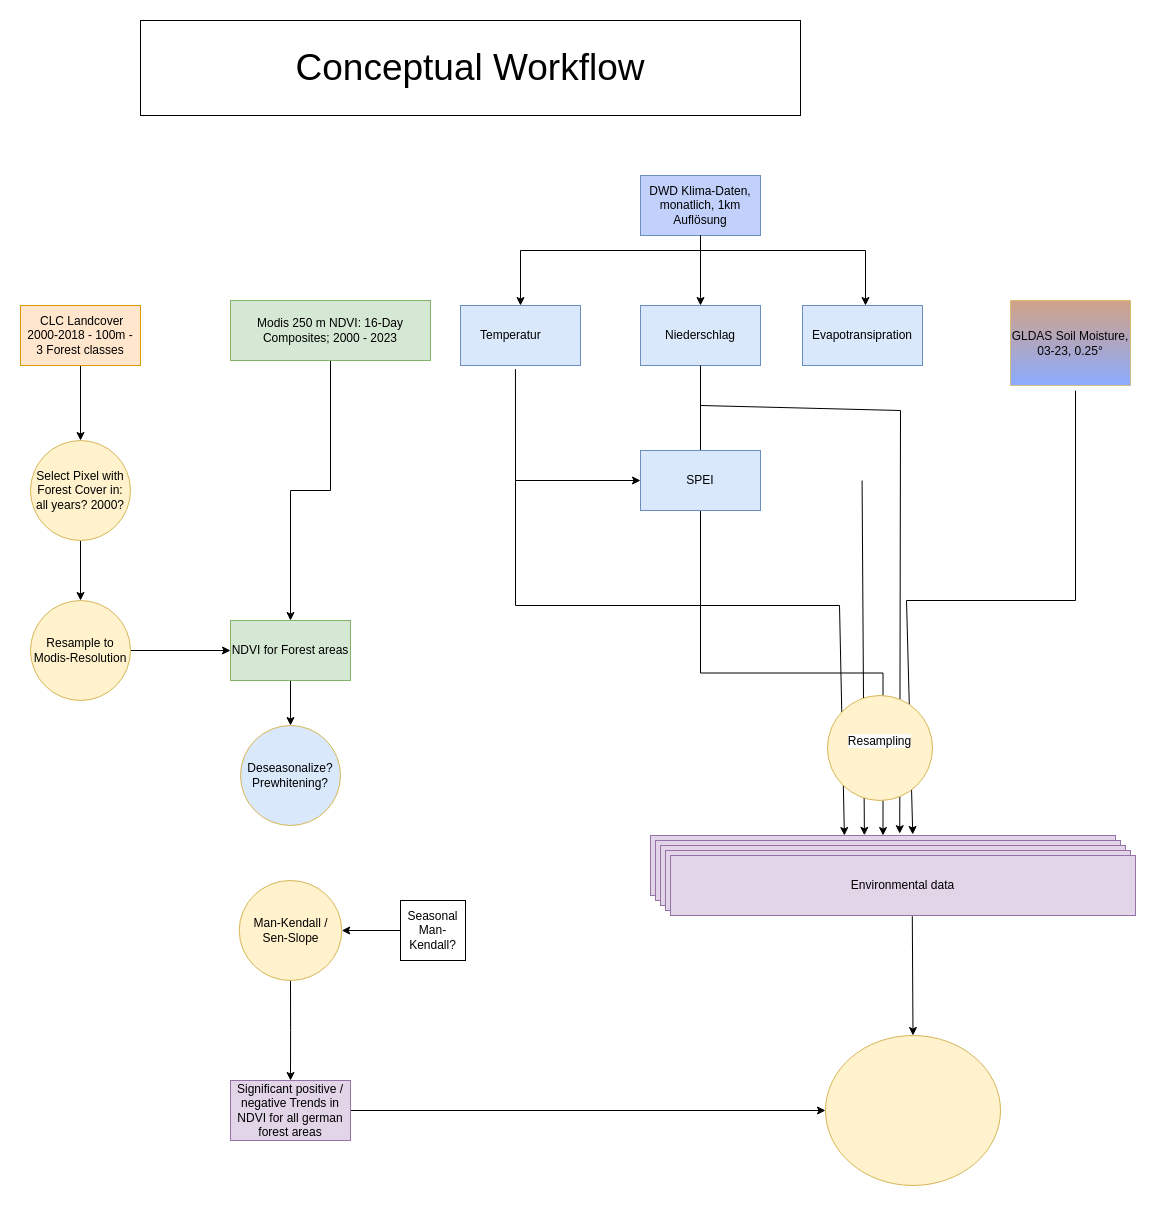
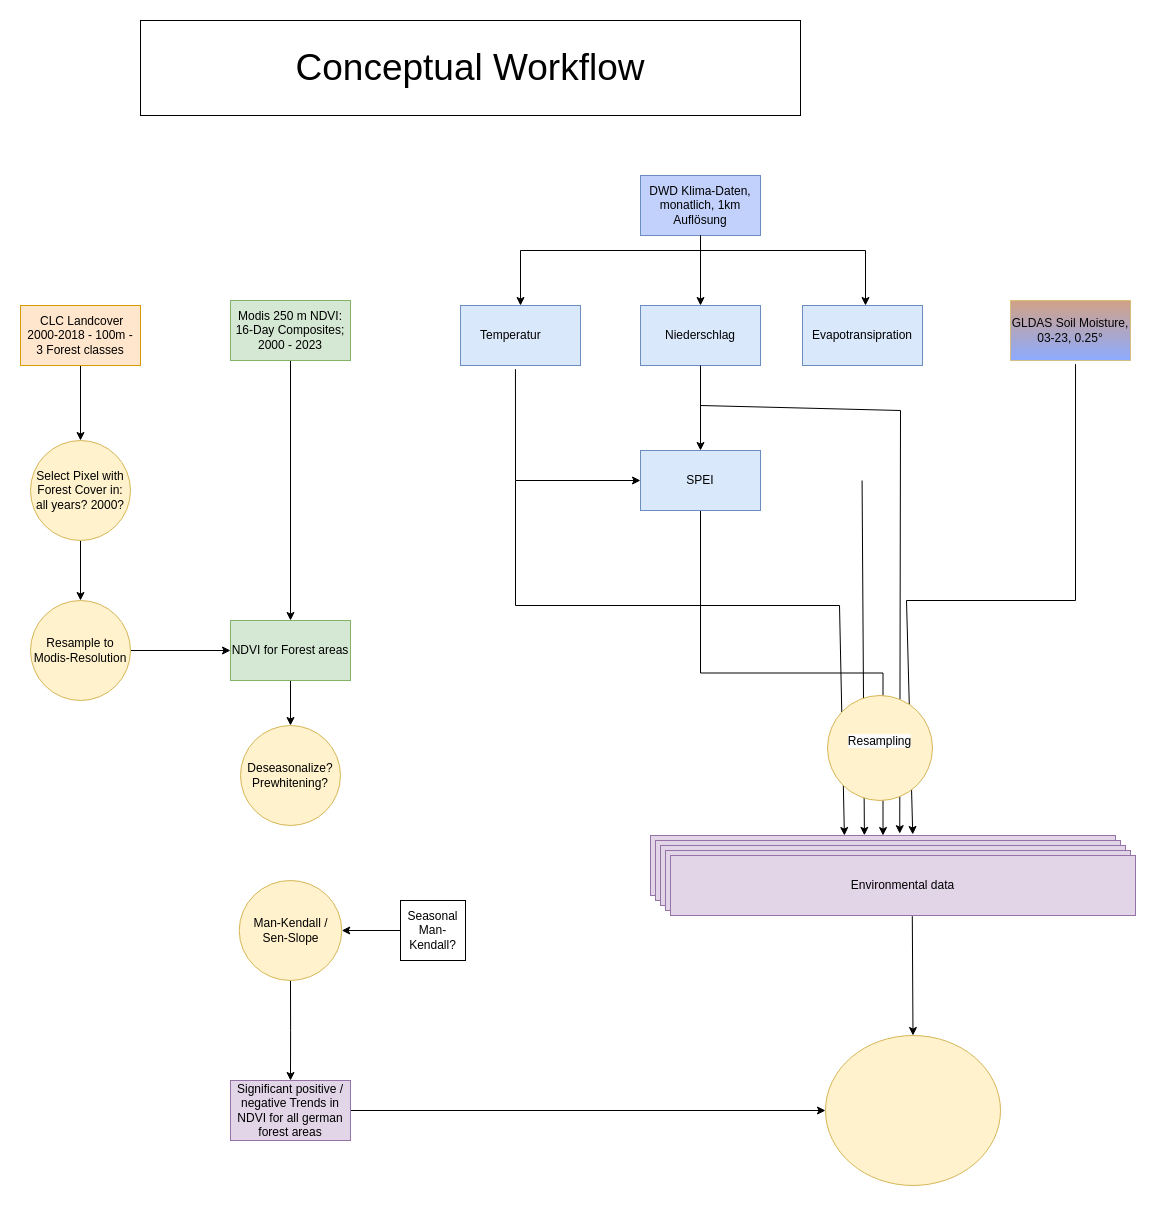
node "Modis 250 m NDVI: 16-Day Composites; 2000 - 2023": size 200x60 -> 120x60
node "GLDAS Soil Moisture, 03-23, 0.25°": size 120x85 -> 120x60
edge "Niederschlag" -- "SPEI": arrowhead none -> classic
node "Deseasonalize? Prewhitening?": fillcolor #dae8fc -> #fff2cc
